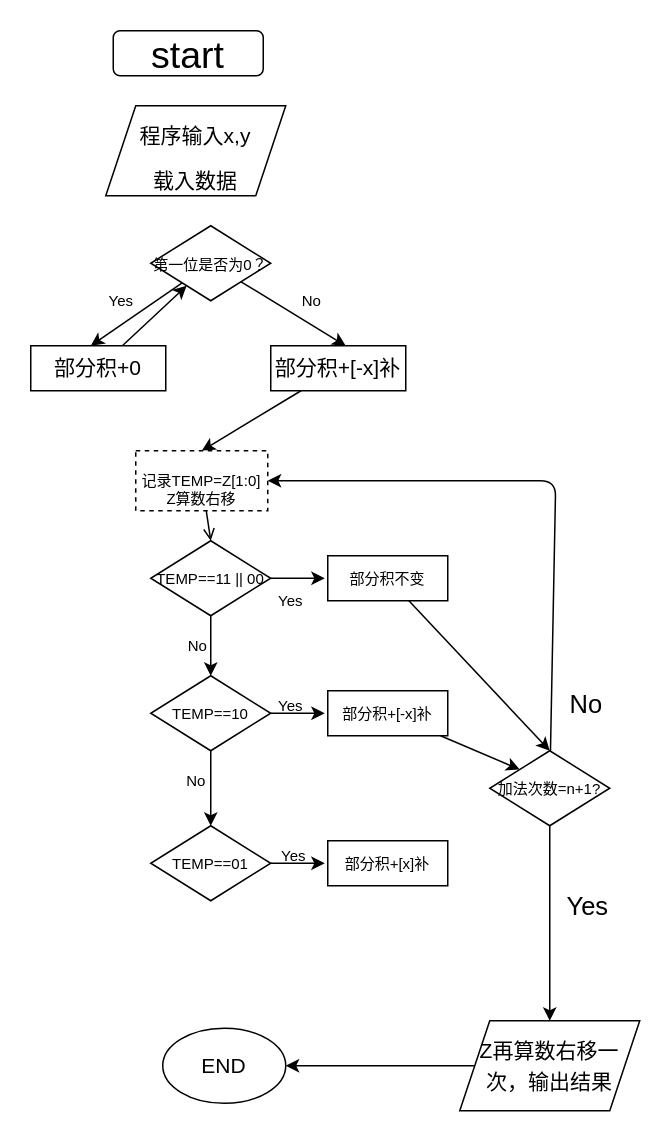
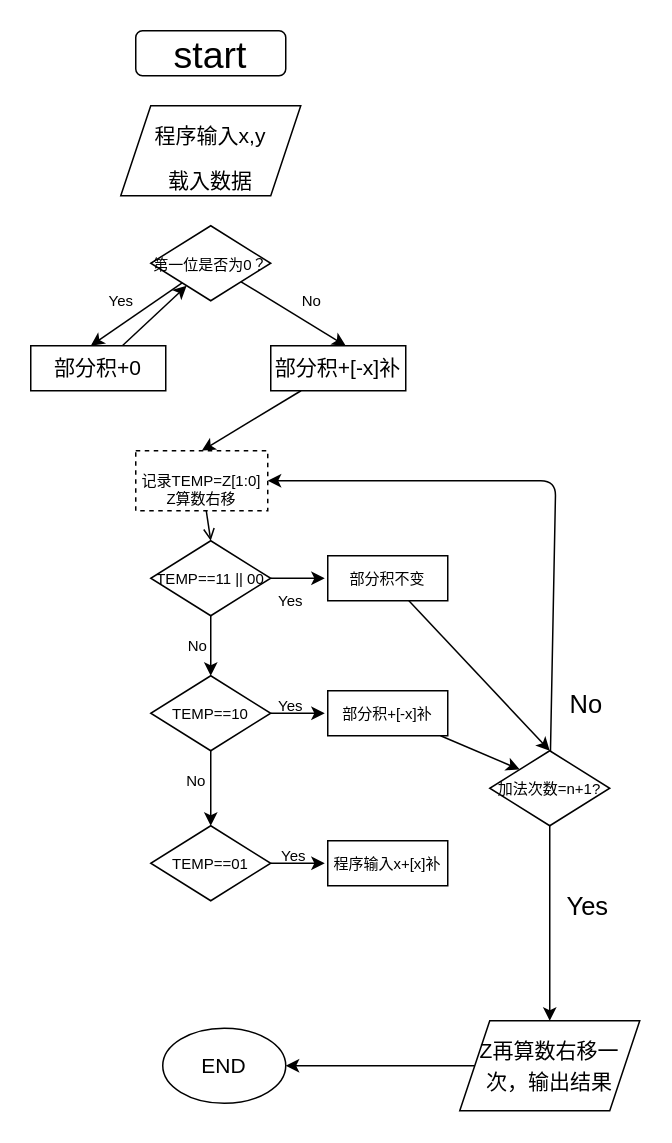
node "start": moved (188, 53) -> (211, 53)
node "程序输入x,y 载入数据": moved (196, 151) -> (211, 151)
node "部分积+[x]补": label "部分积+[x]补" -> "程序输入x+[x]补"
